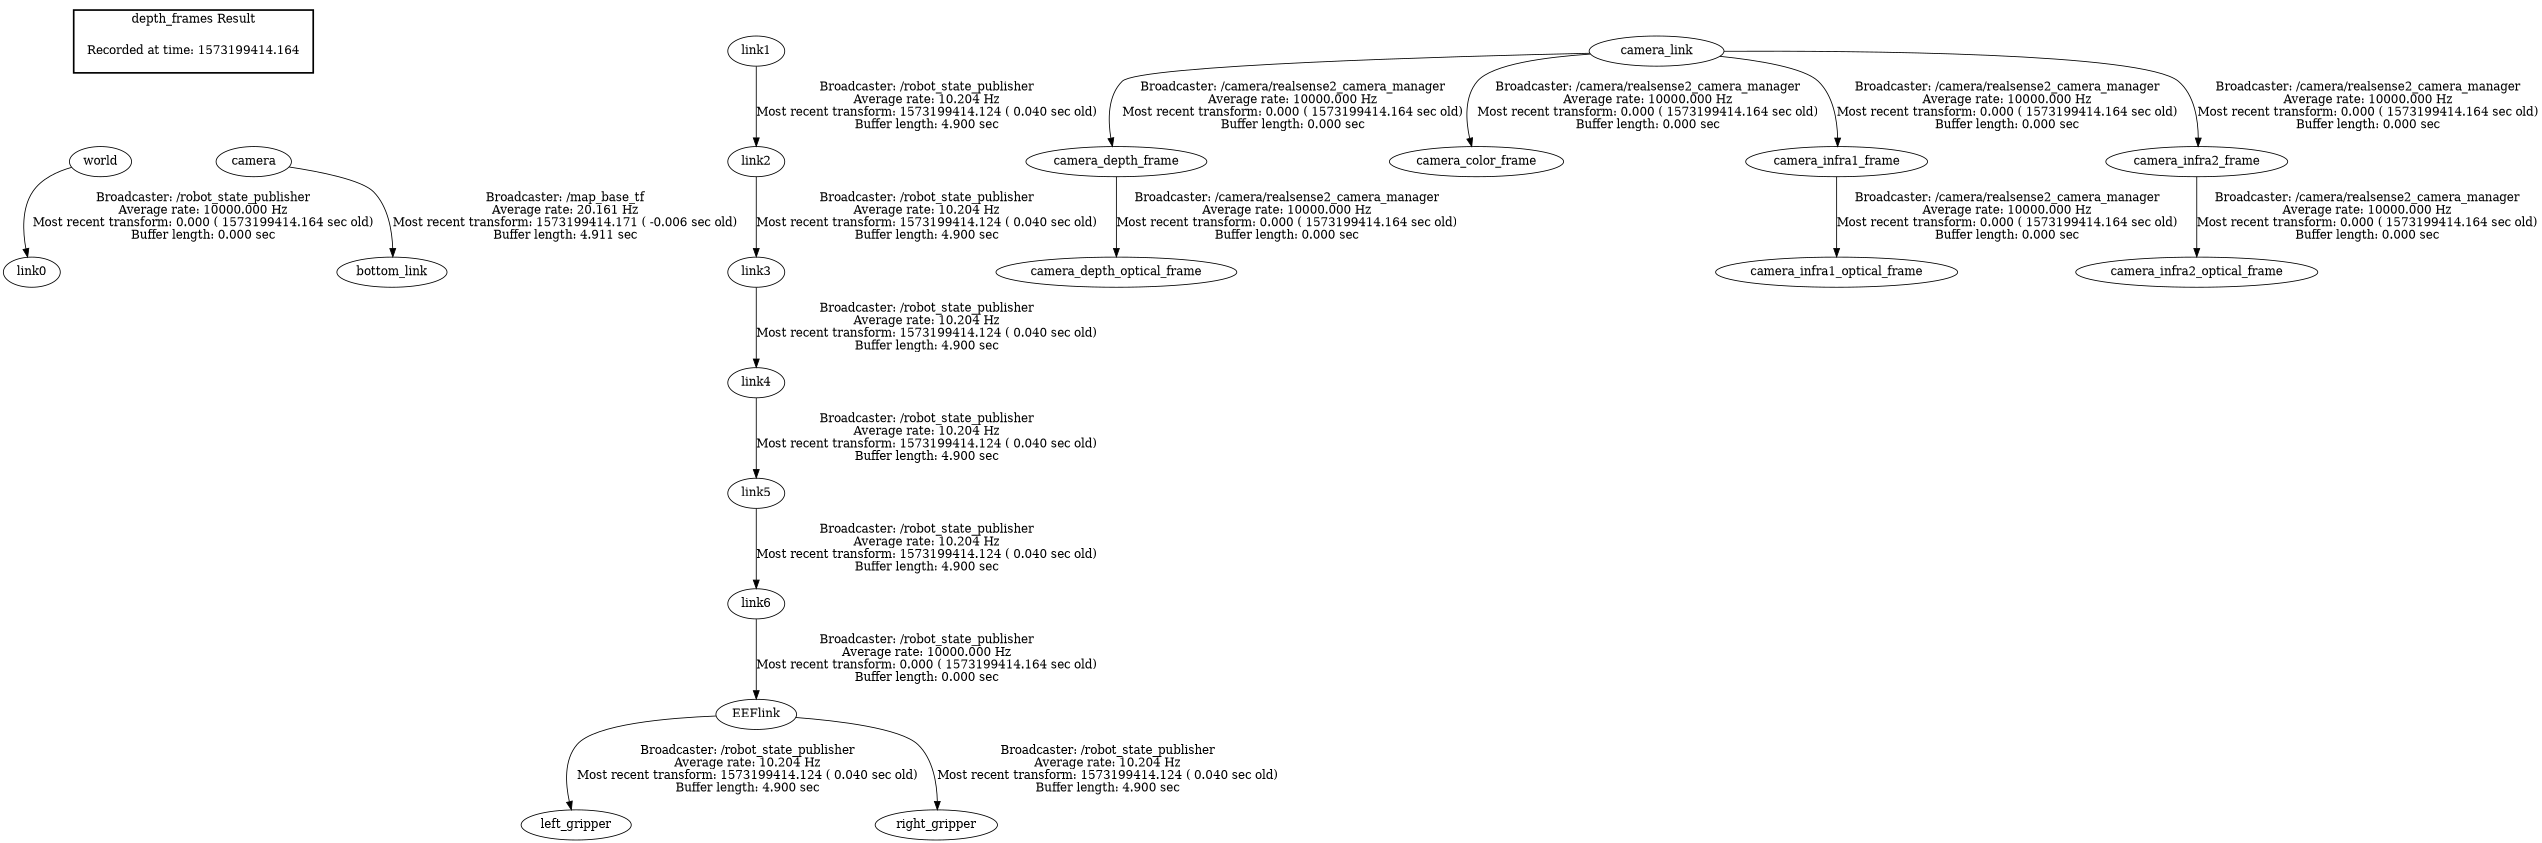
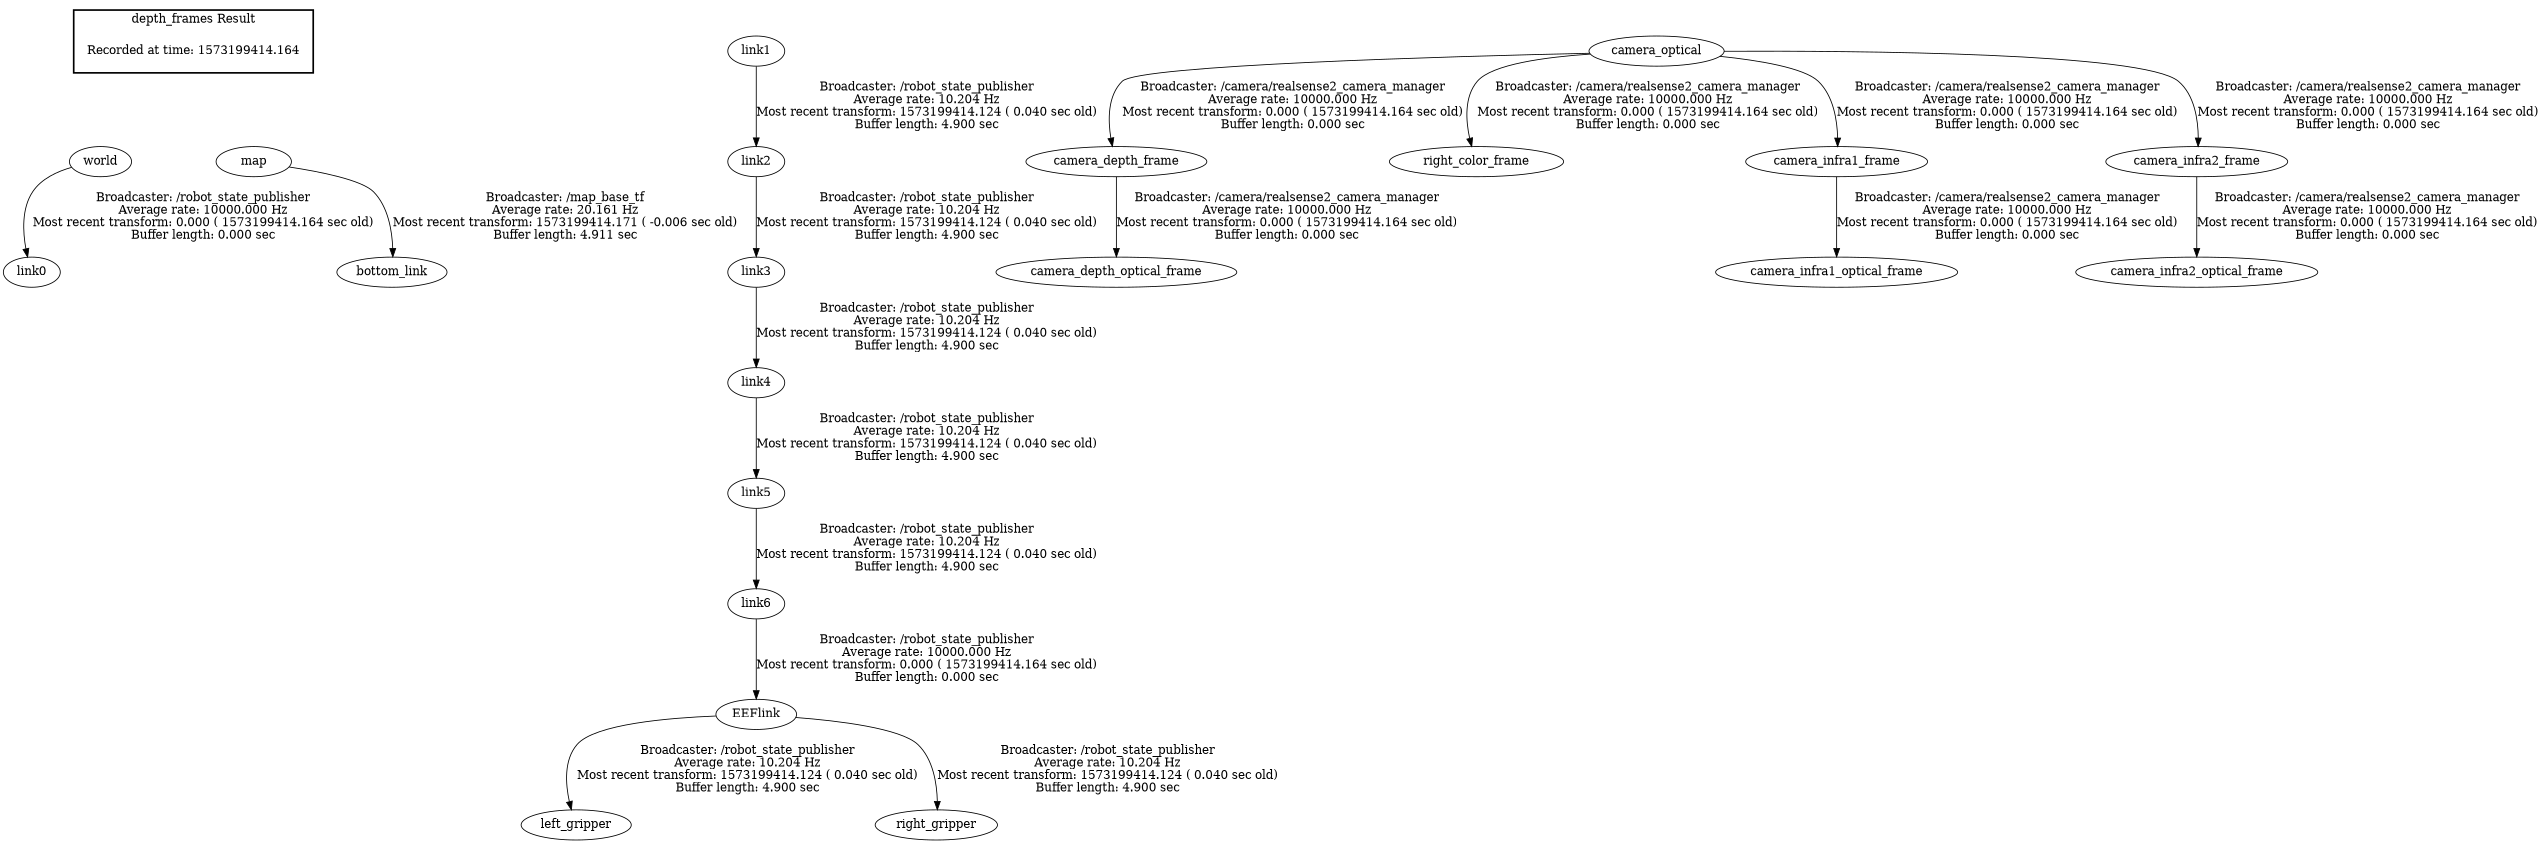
node "camera_link": label "camera_link" -> "camera_optical"
node "camera": label "camera" -> "map"
node "camera_color_frame": label "camera_color_frame" -> "right_color_frame"
